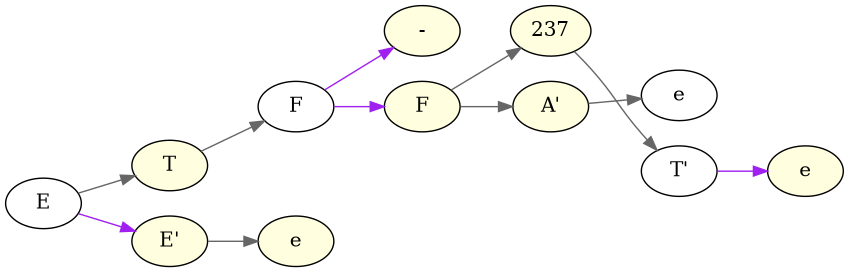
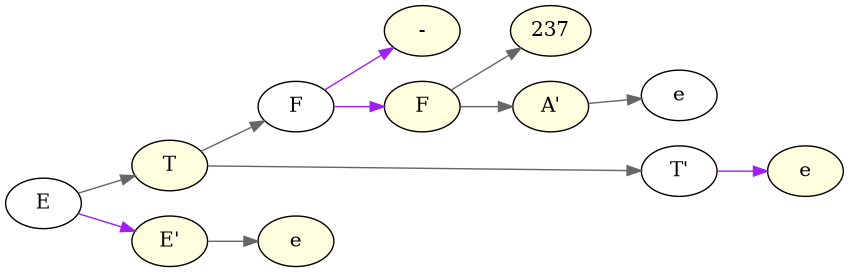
edge "237" -> "T'": now "T" -> "T'"
